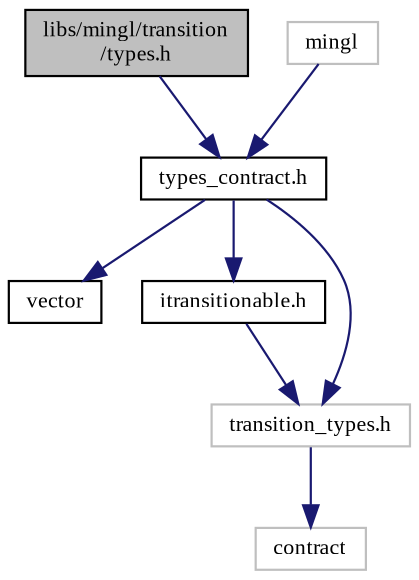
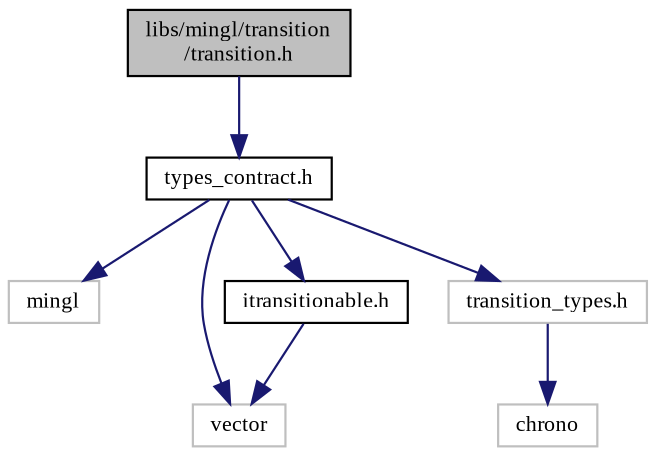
node "libs/mingl/transition /types.h": label "libs/mingl/transition /types.h" -> "libs/mingl/transition /transition.h"
edge "mingl" -> "types_contract.h": reversed
node "vector": color black -> grey75
edge "itransitionable.h" -> "transition_types.h": now "itransitionable.h" -> "vector"
node "contract": label "contract" -> "chrono"
